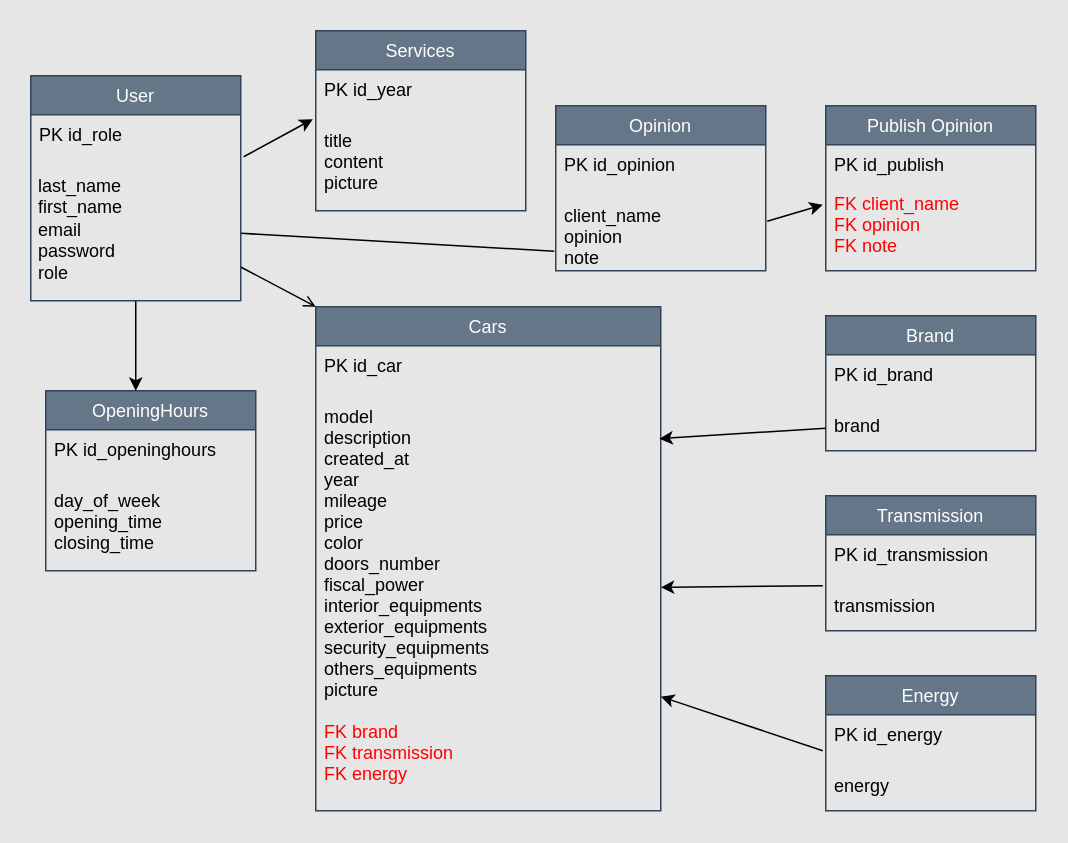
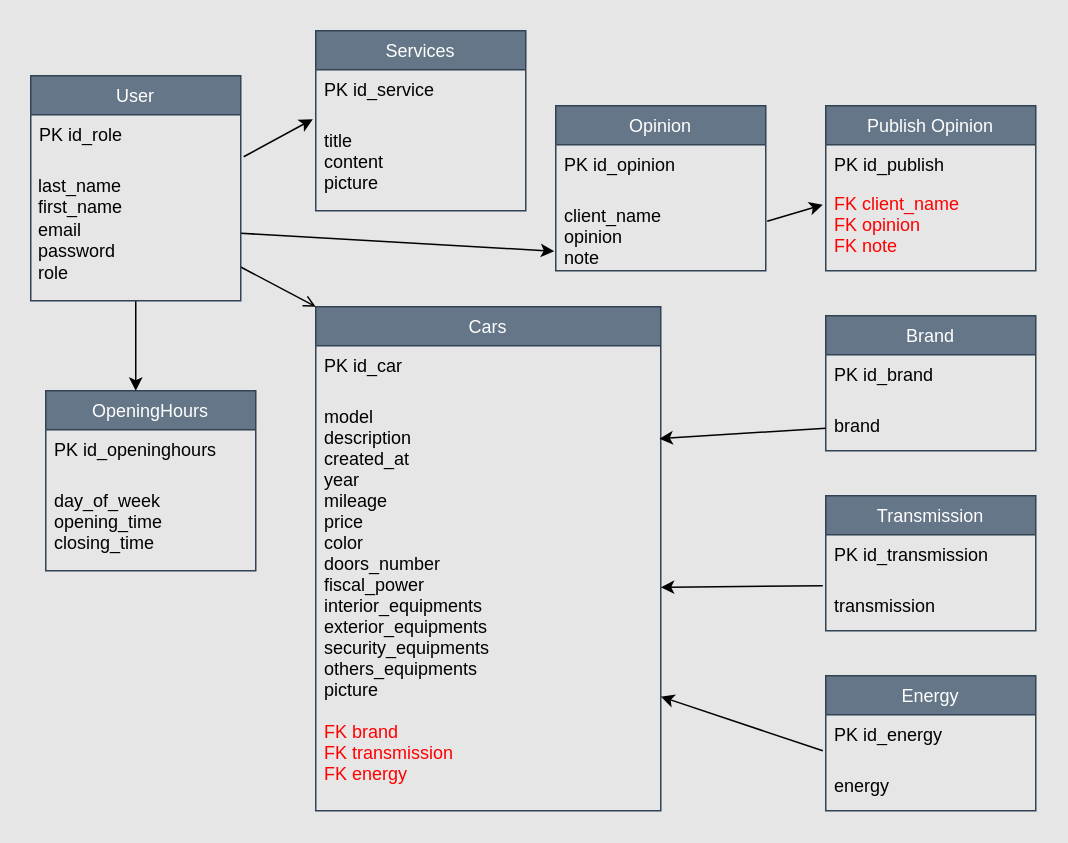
node "PK id_year": label "PK id_year" -> "PK id_service"
edge "last_name first_name email password role" -- "client_name opinion note": arrowhead none -> classic
